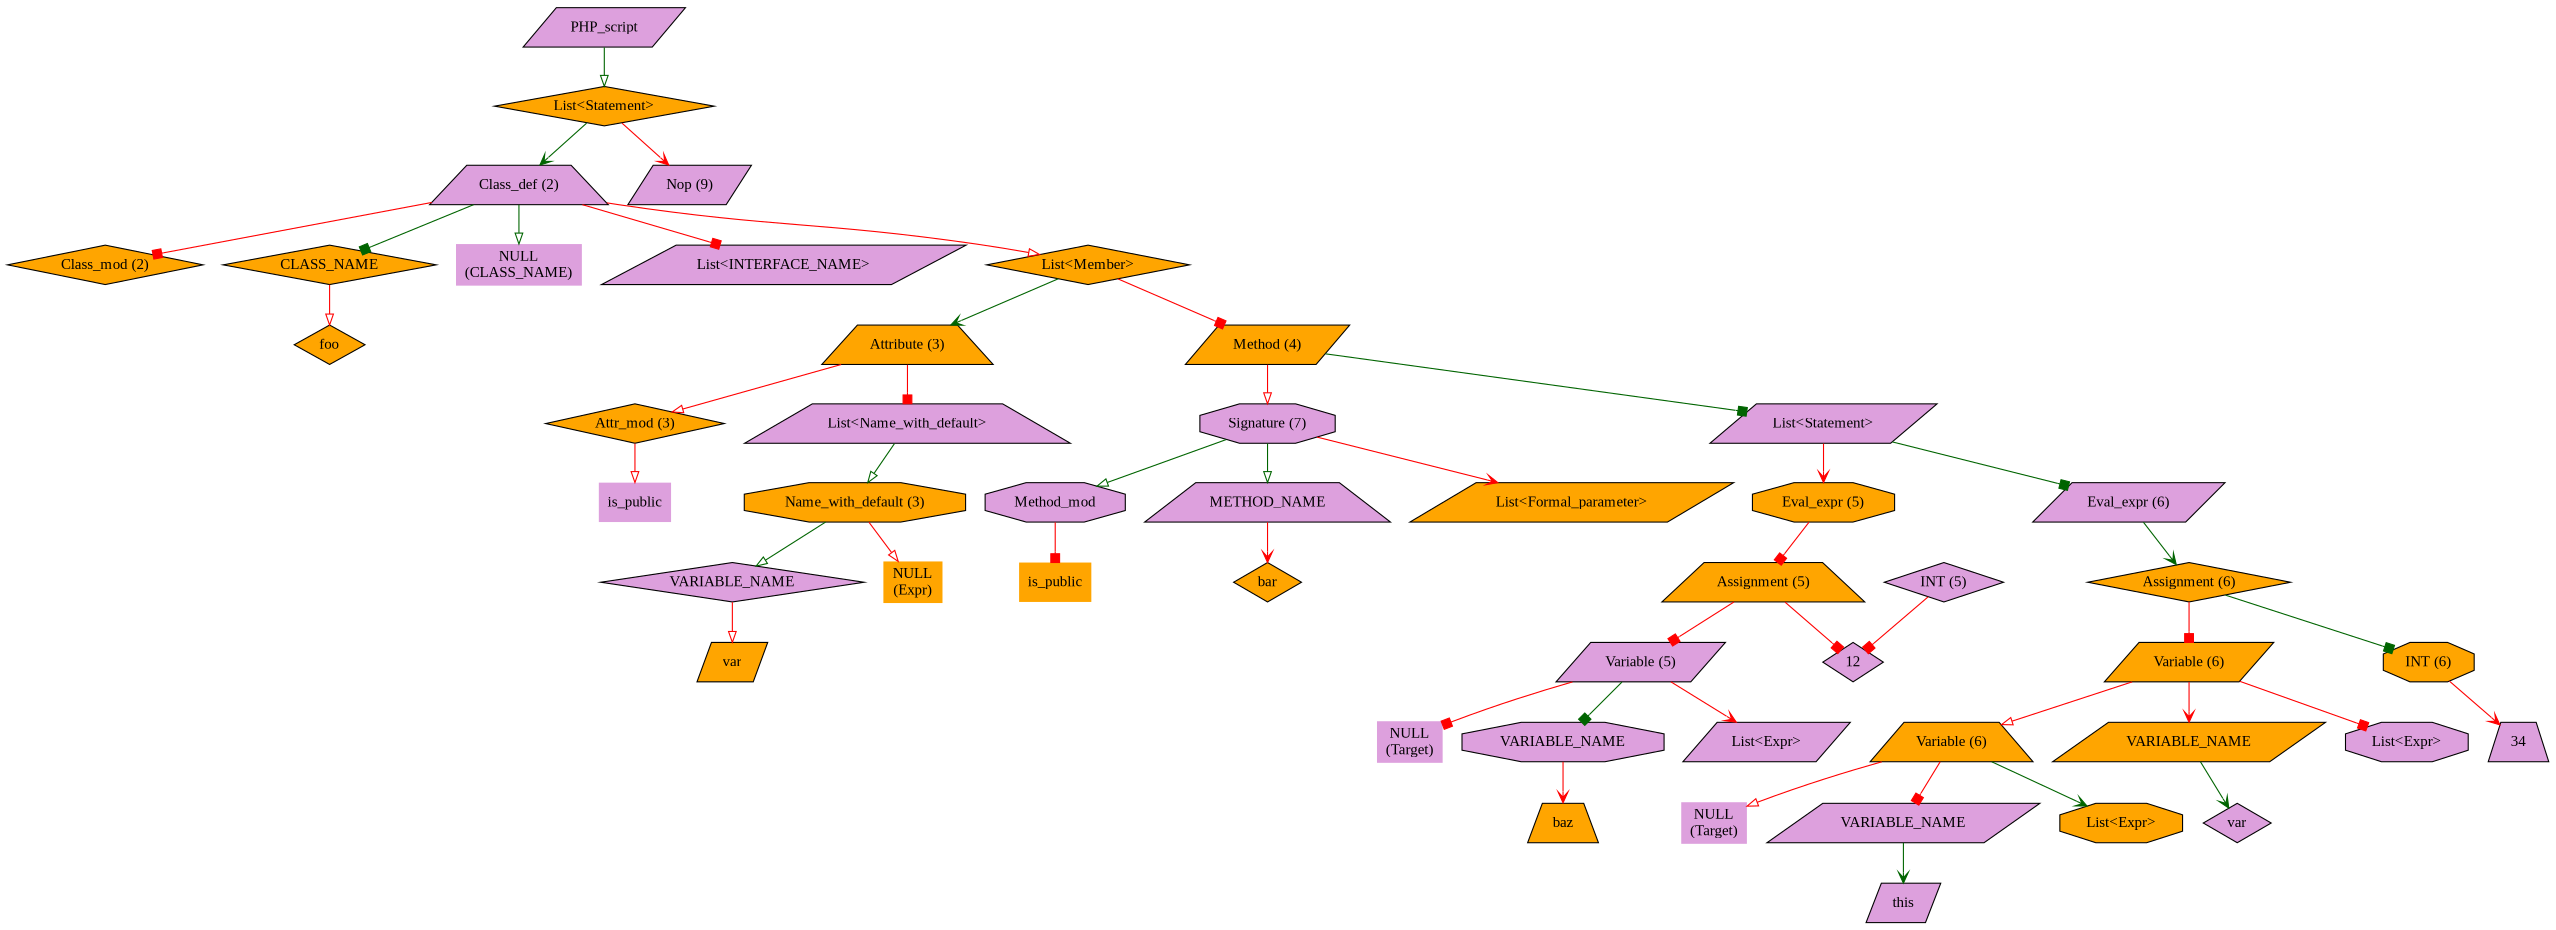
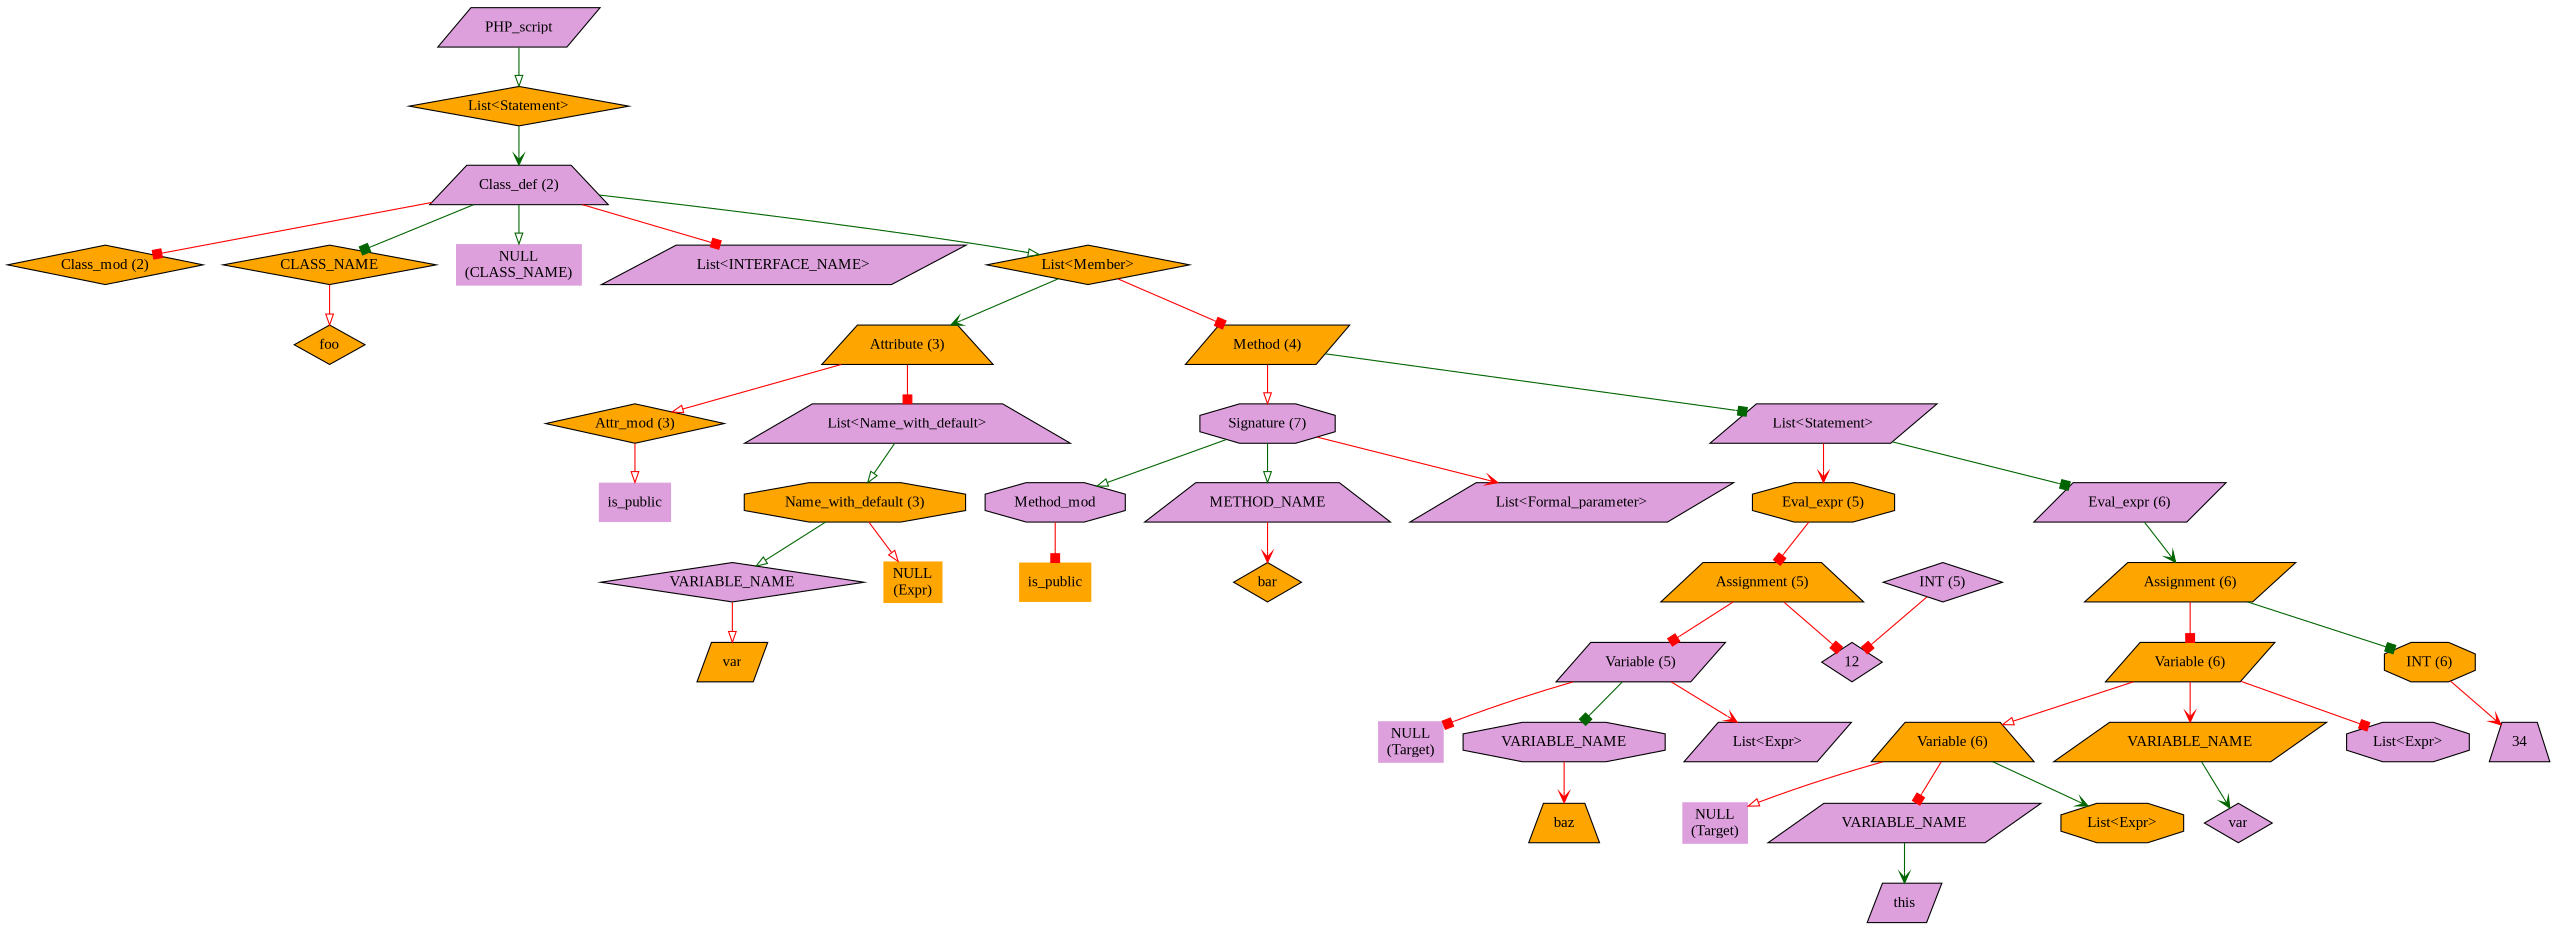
node "Nop (9)": removed
edge "Class_def (2)" -> "List<Member>": color red -> darkgreen
node "List<Formal_parameter>": fillcolor orange -> plum
node "Assignment (6)": shape diamond -> parallelogram
